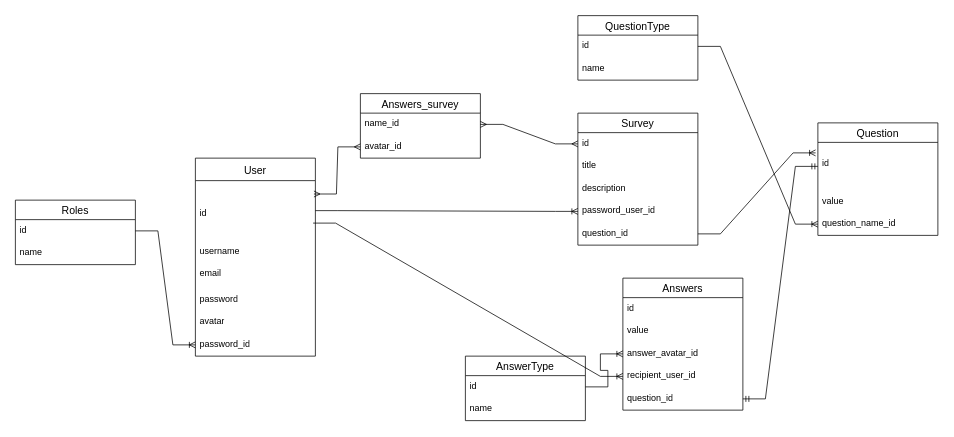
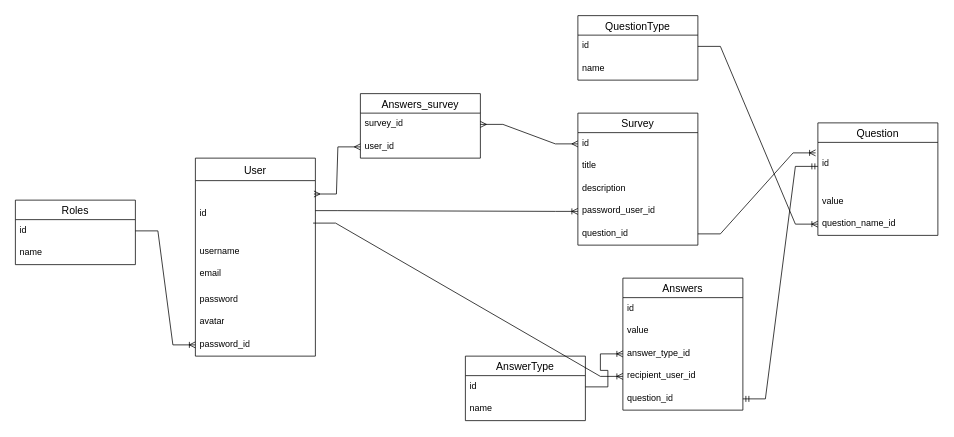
node "name_id": label "name_id" -> "survey_id"
node "avatar_id": label "avatar_id" -> "user_id"
node "answer_avatar_id": label "answer_avatar_id" -> "answer_type_id"
